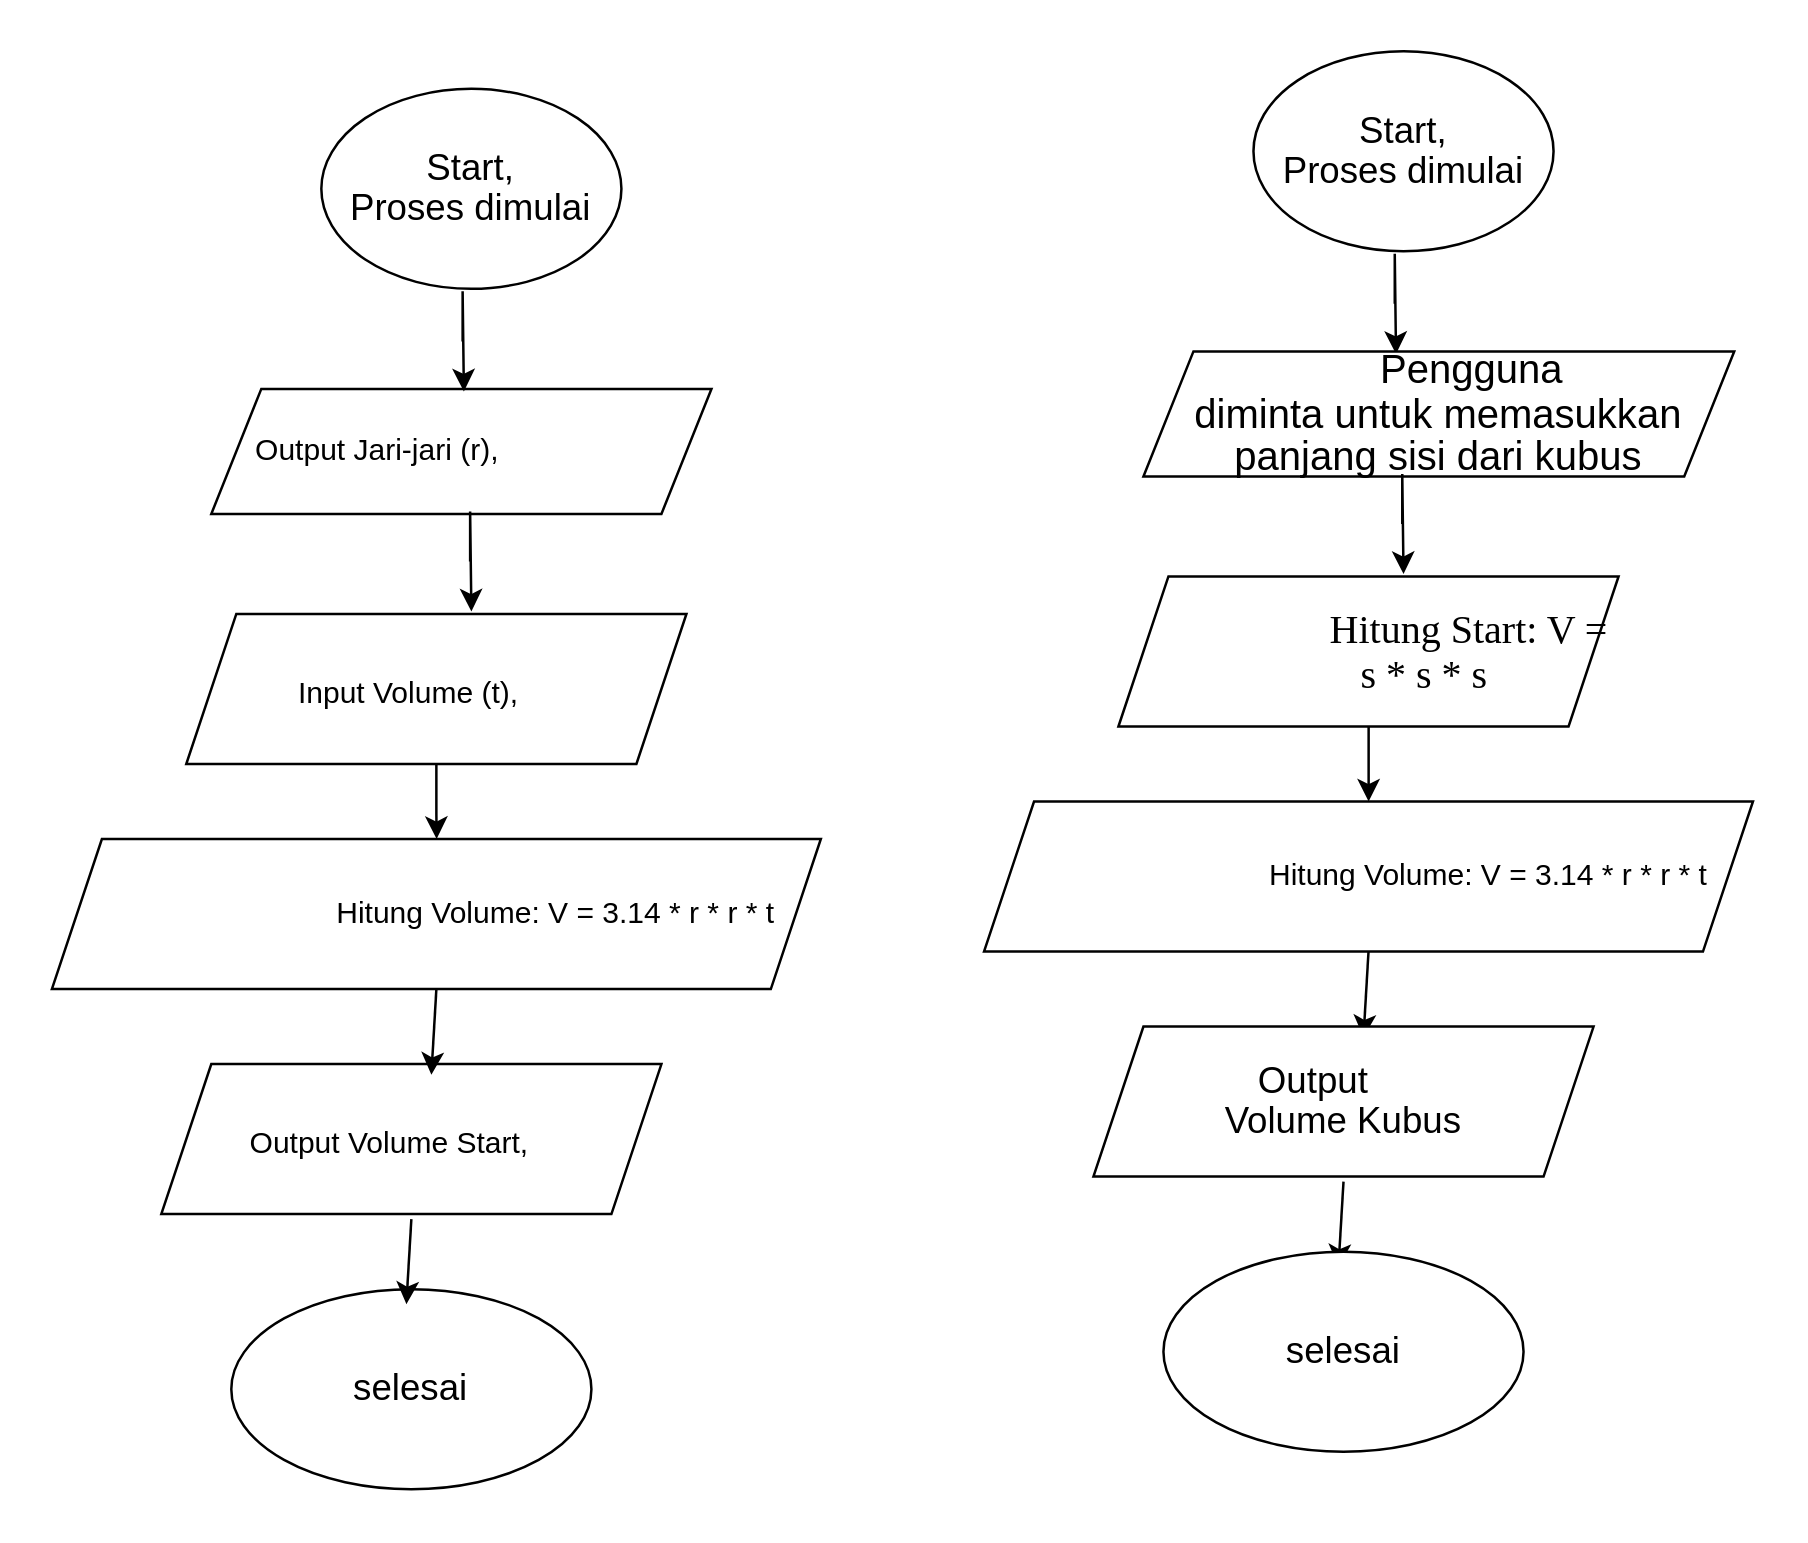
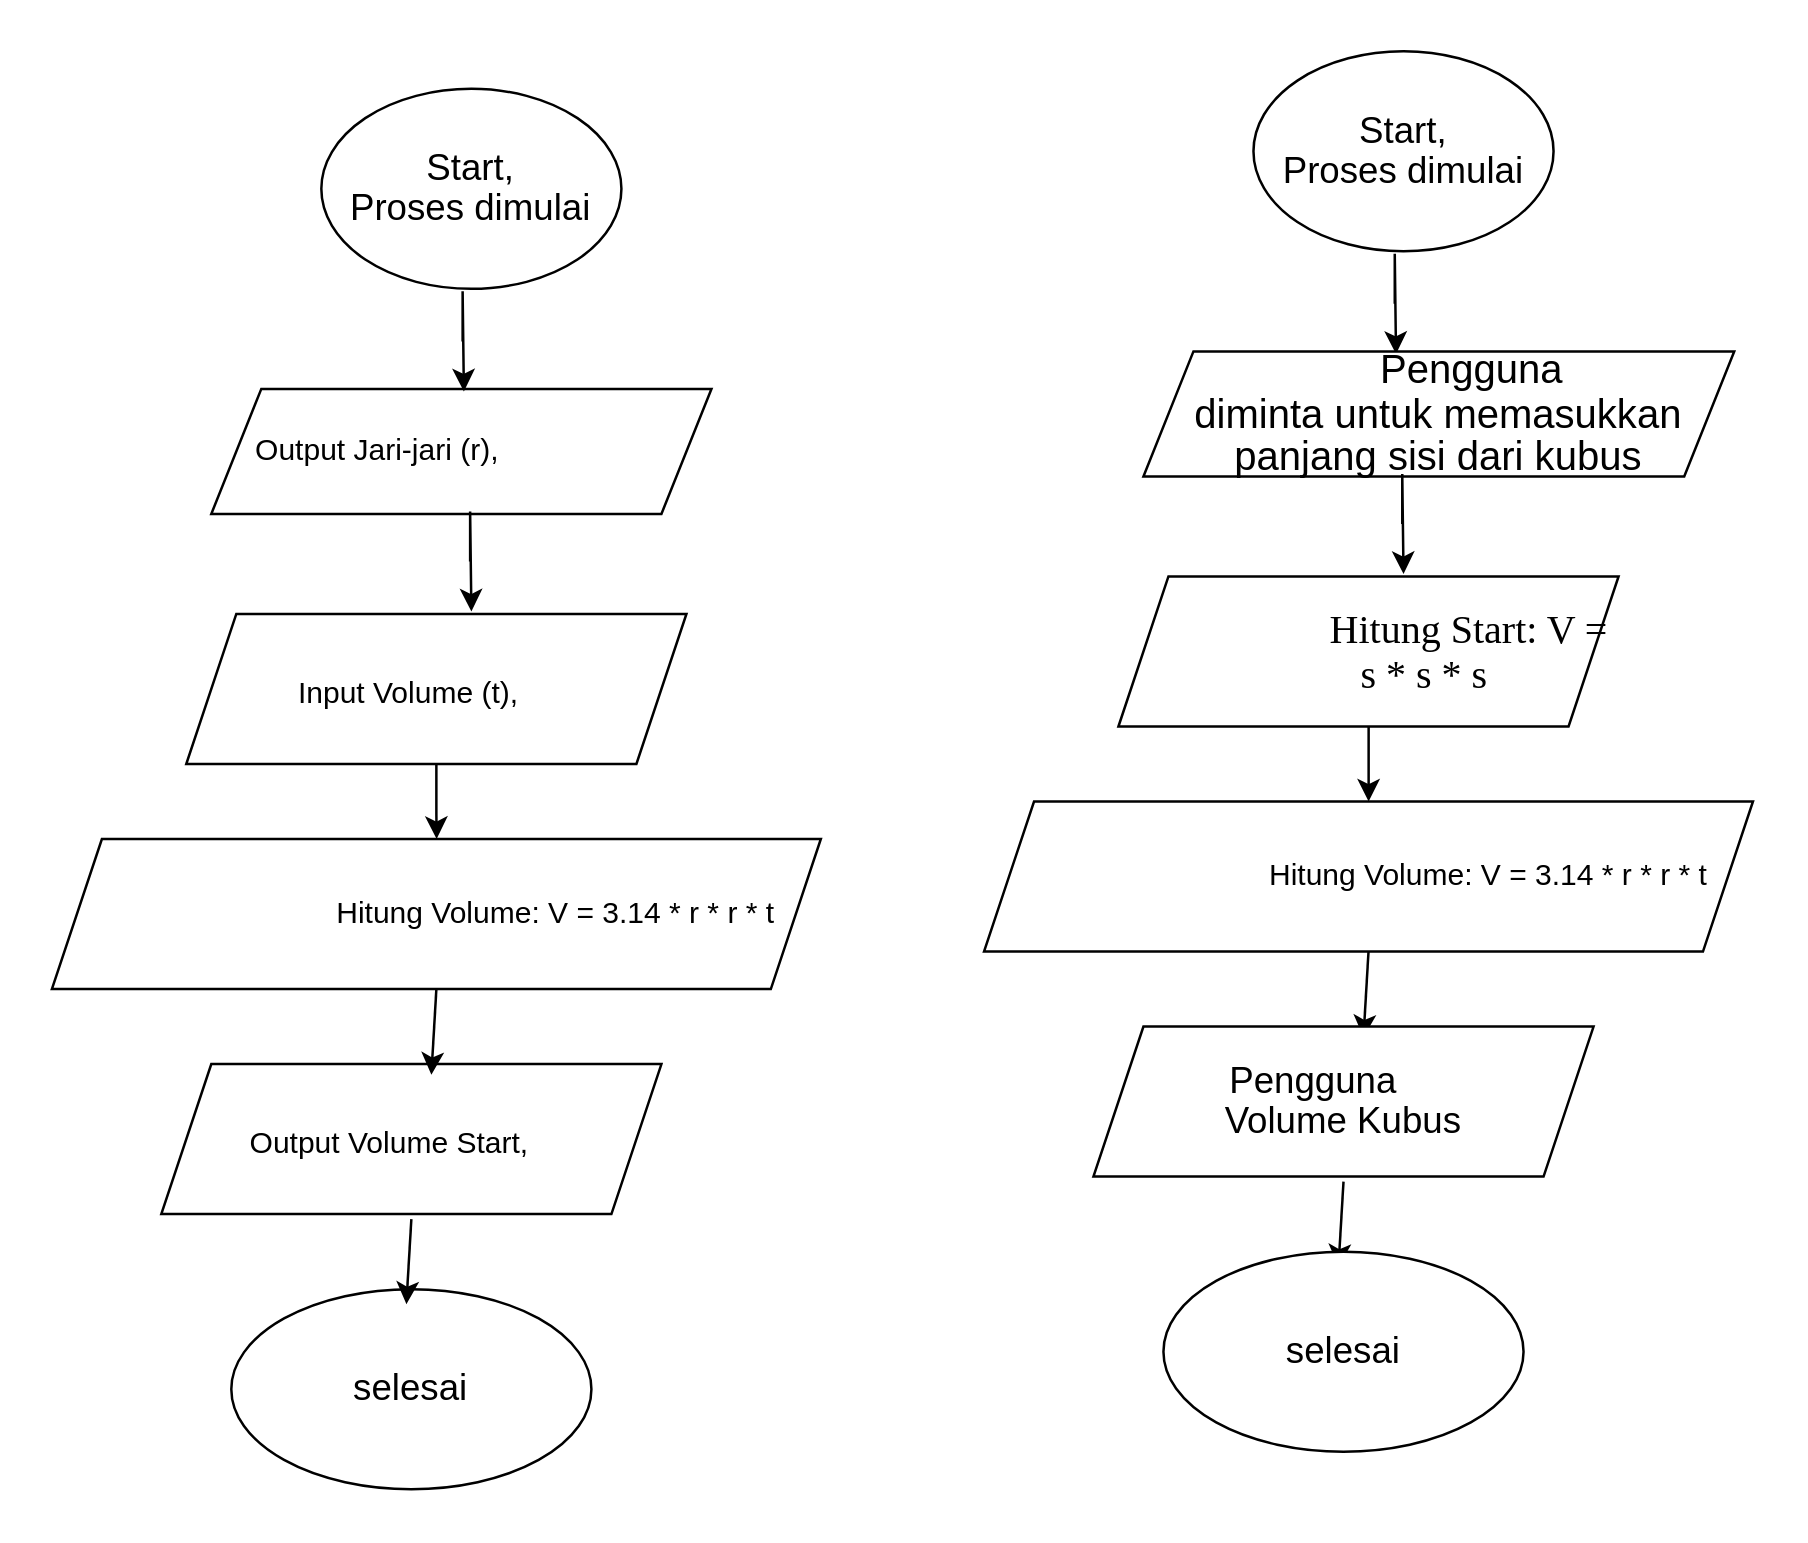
node "Output Volume Kubus": label "Output Volume Kubus" -> "Pengguna Volume Kubus"
